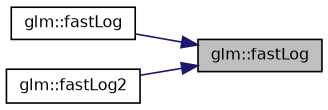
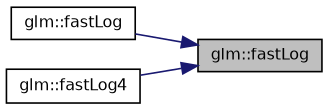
node "glm::fastLog2": label "glm::fastLog2" -> "glm::fastLog4"
